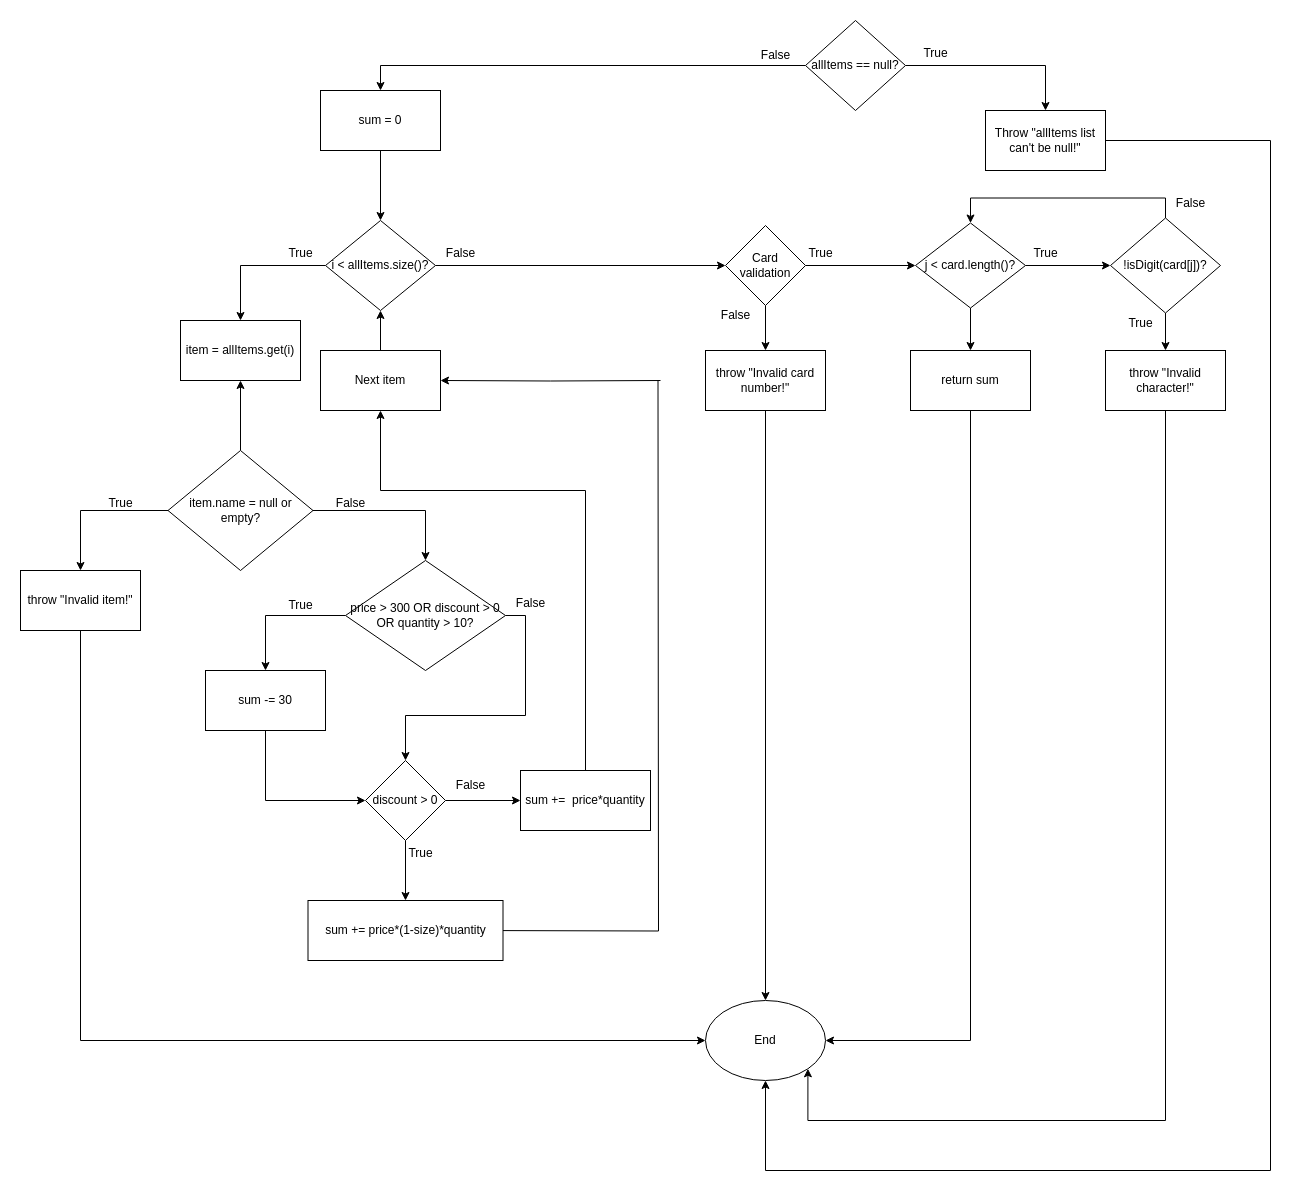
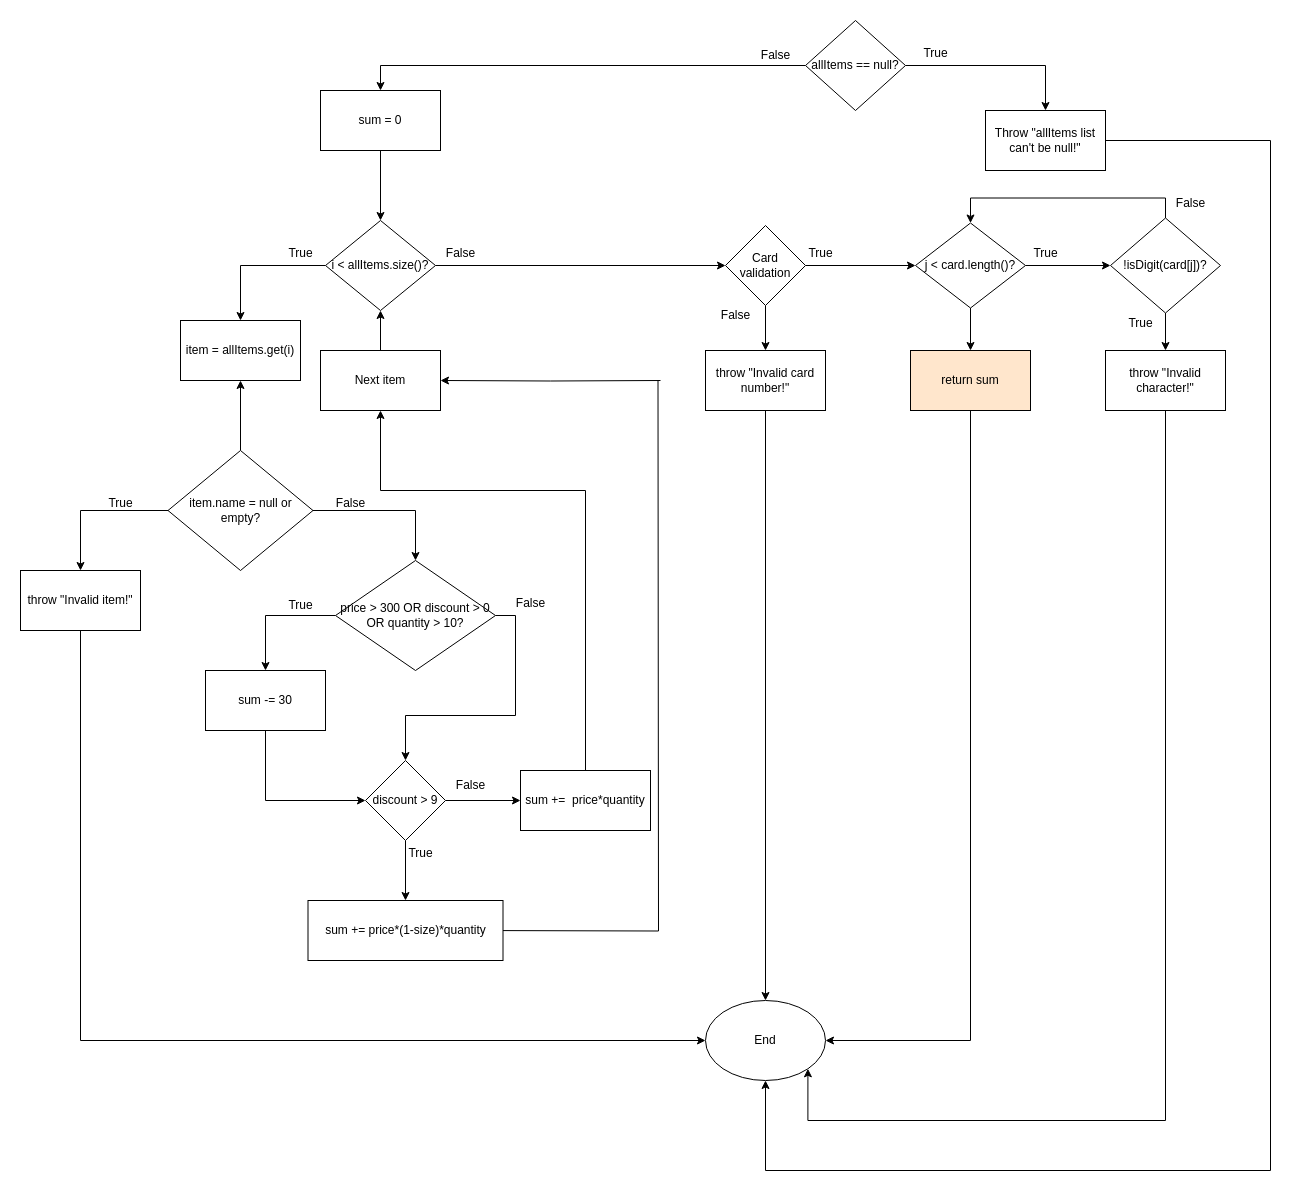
node "return sum": fillcolor #ffffff -> #ffe6cc
node "price > 300 OR discount > 0 OR quantity > 10?": moved (426, 616) -> (416, 616)
node "discount > 0": label "discount > 0" -> "discount > 9"
